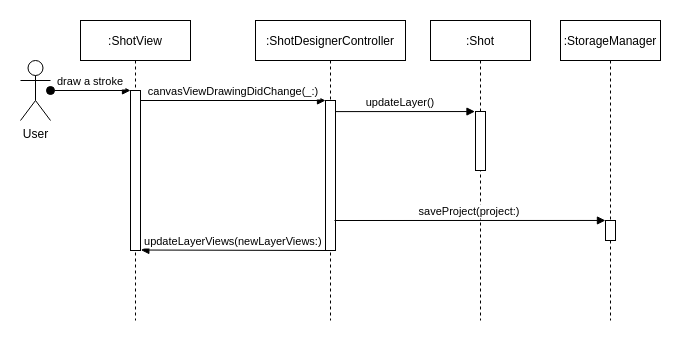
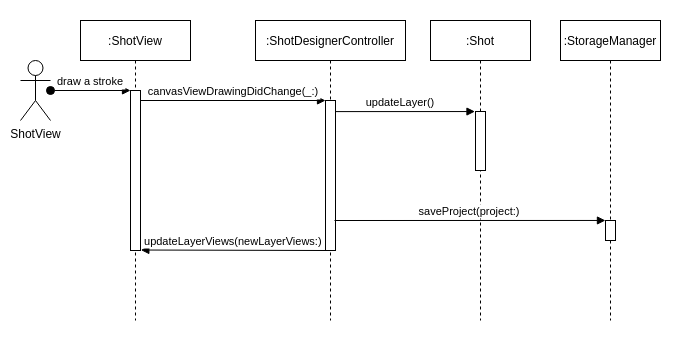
node "User": label "User" -> "ShotView"
